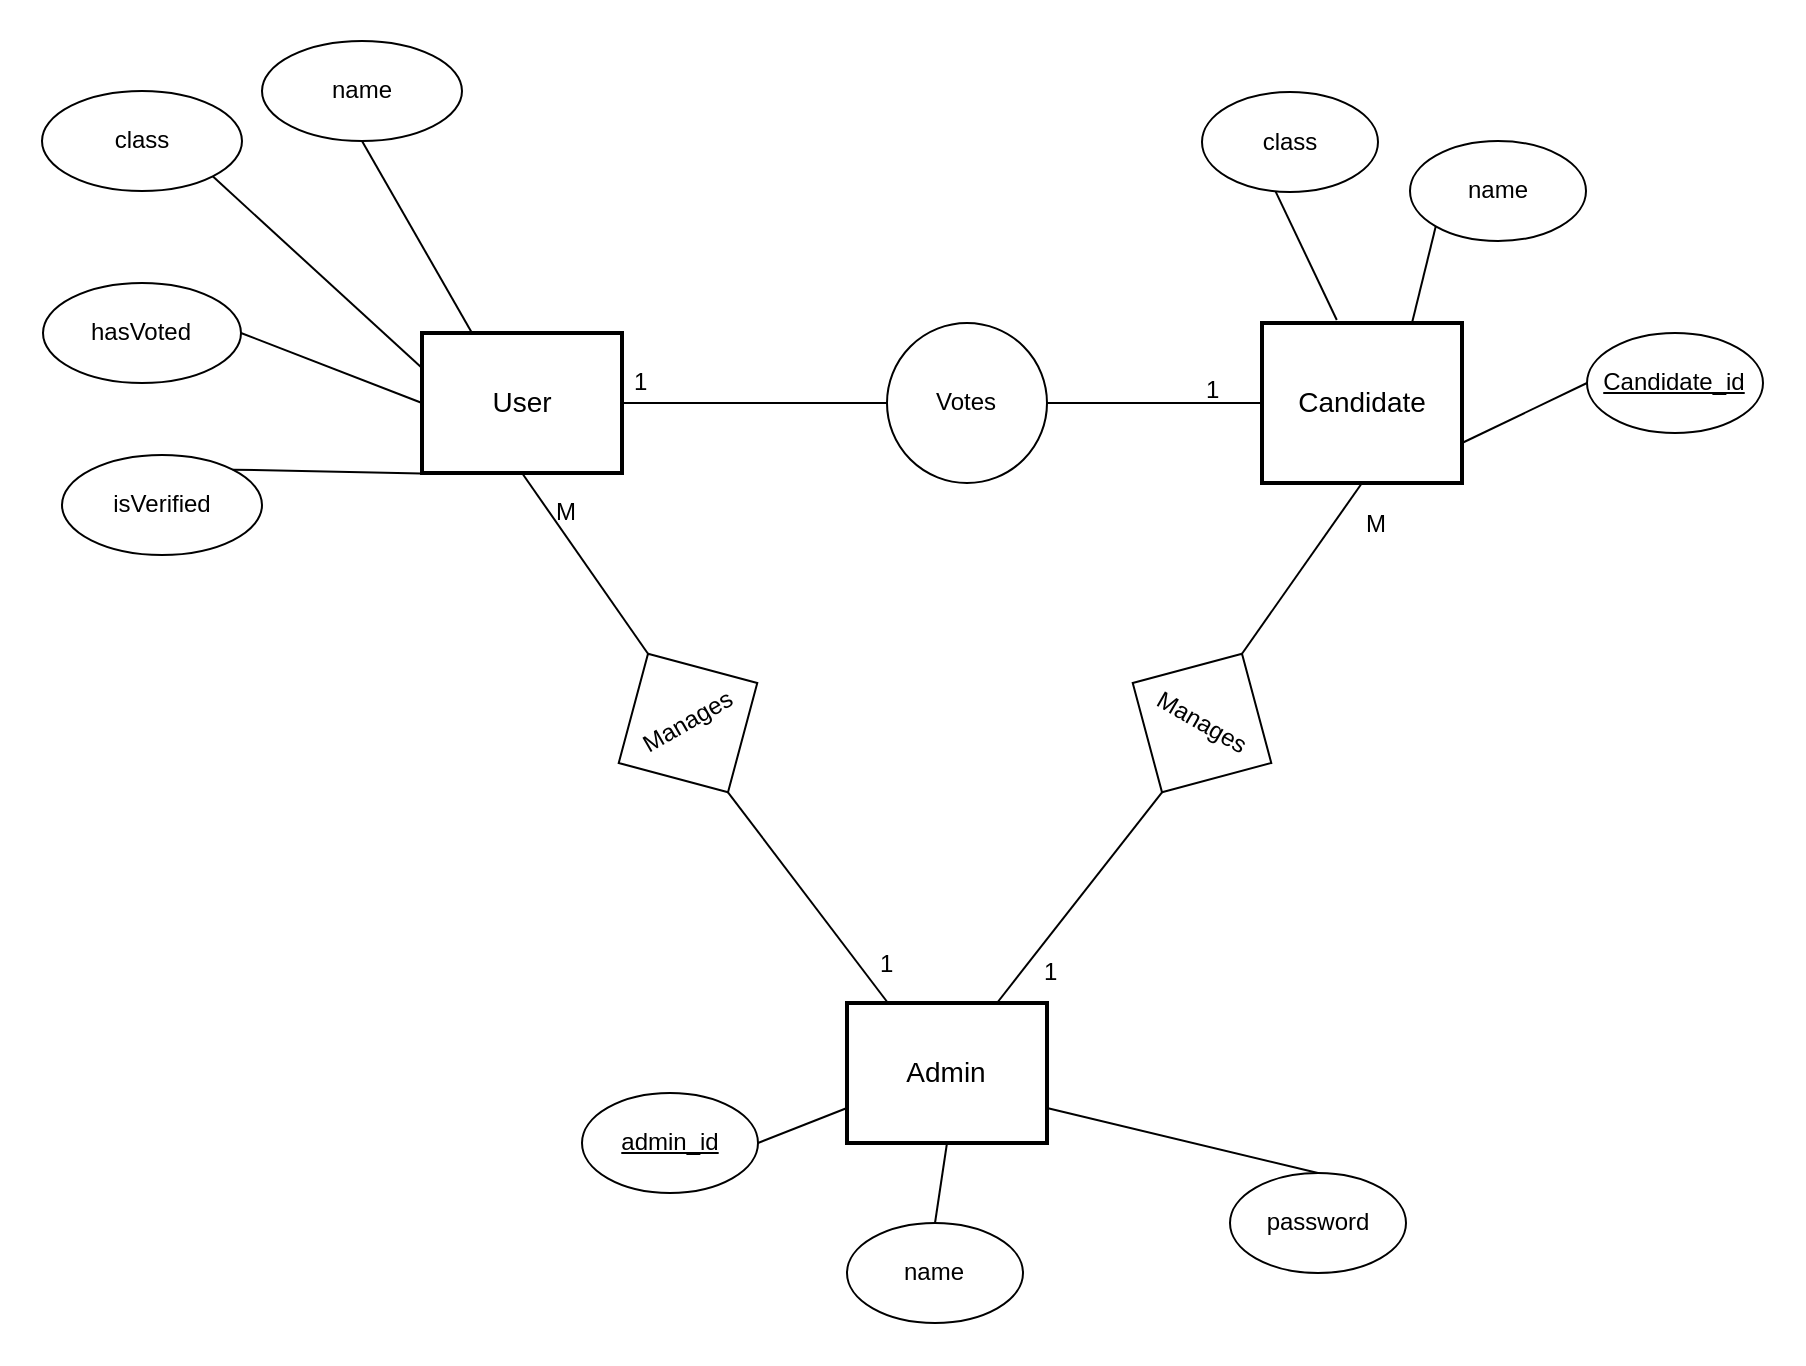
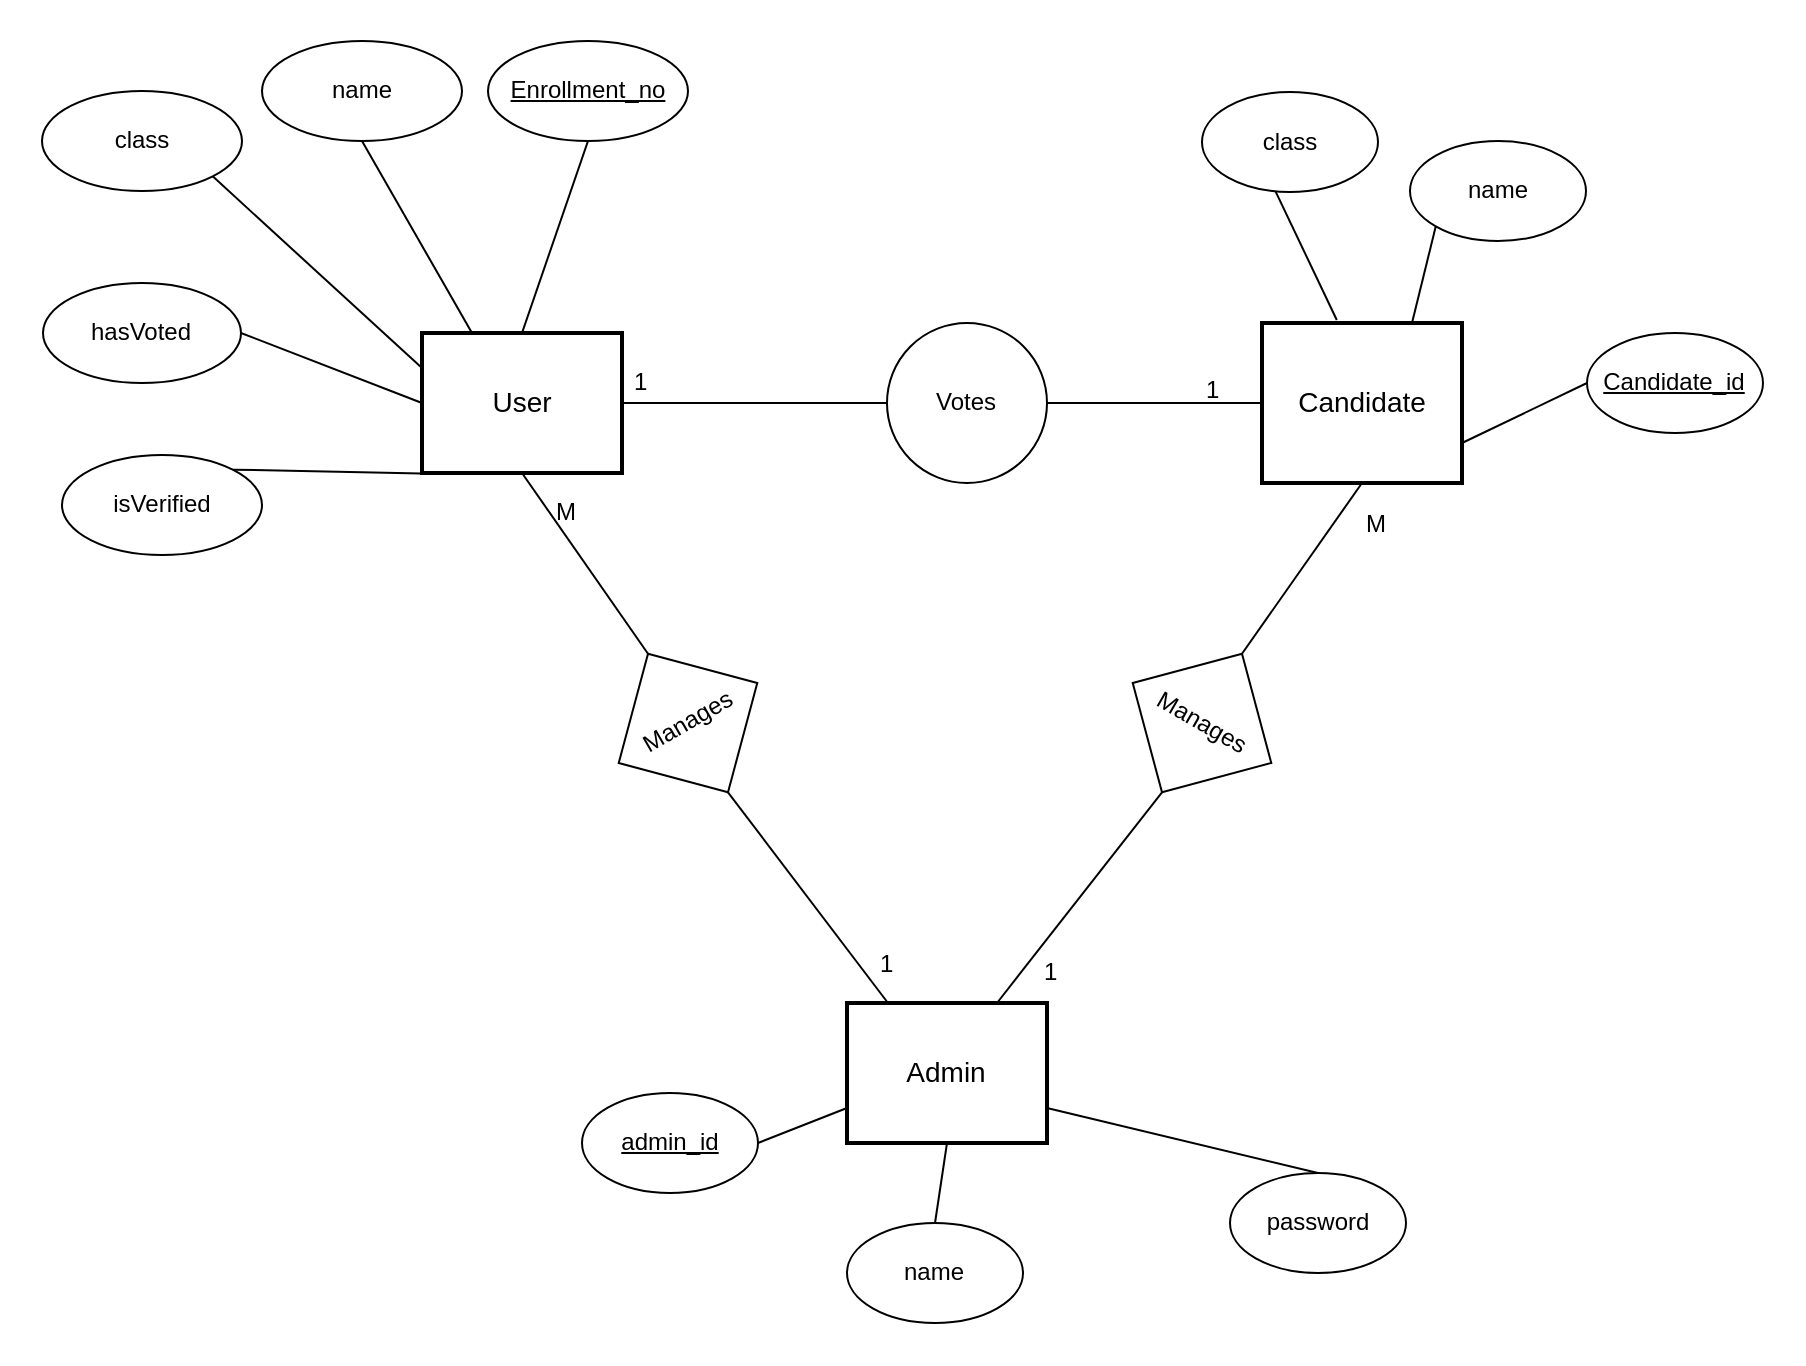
node "Enrollment_no": added
edge "Enrollment_no" -- "User": added
